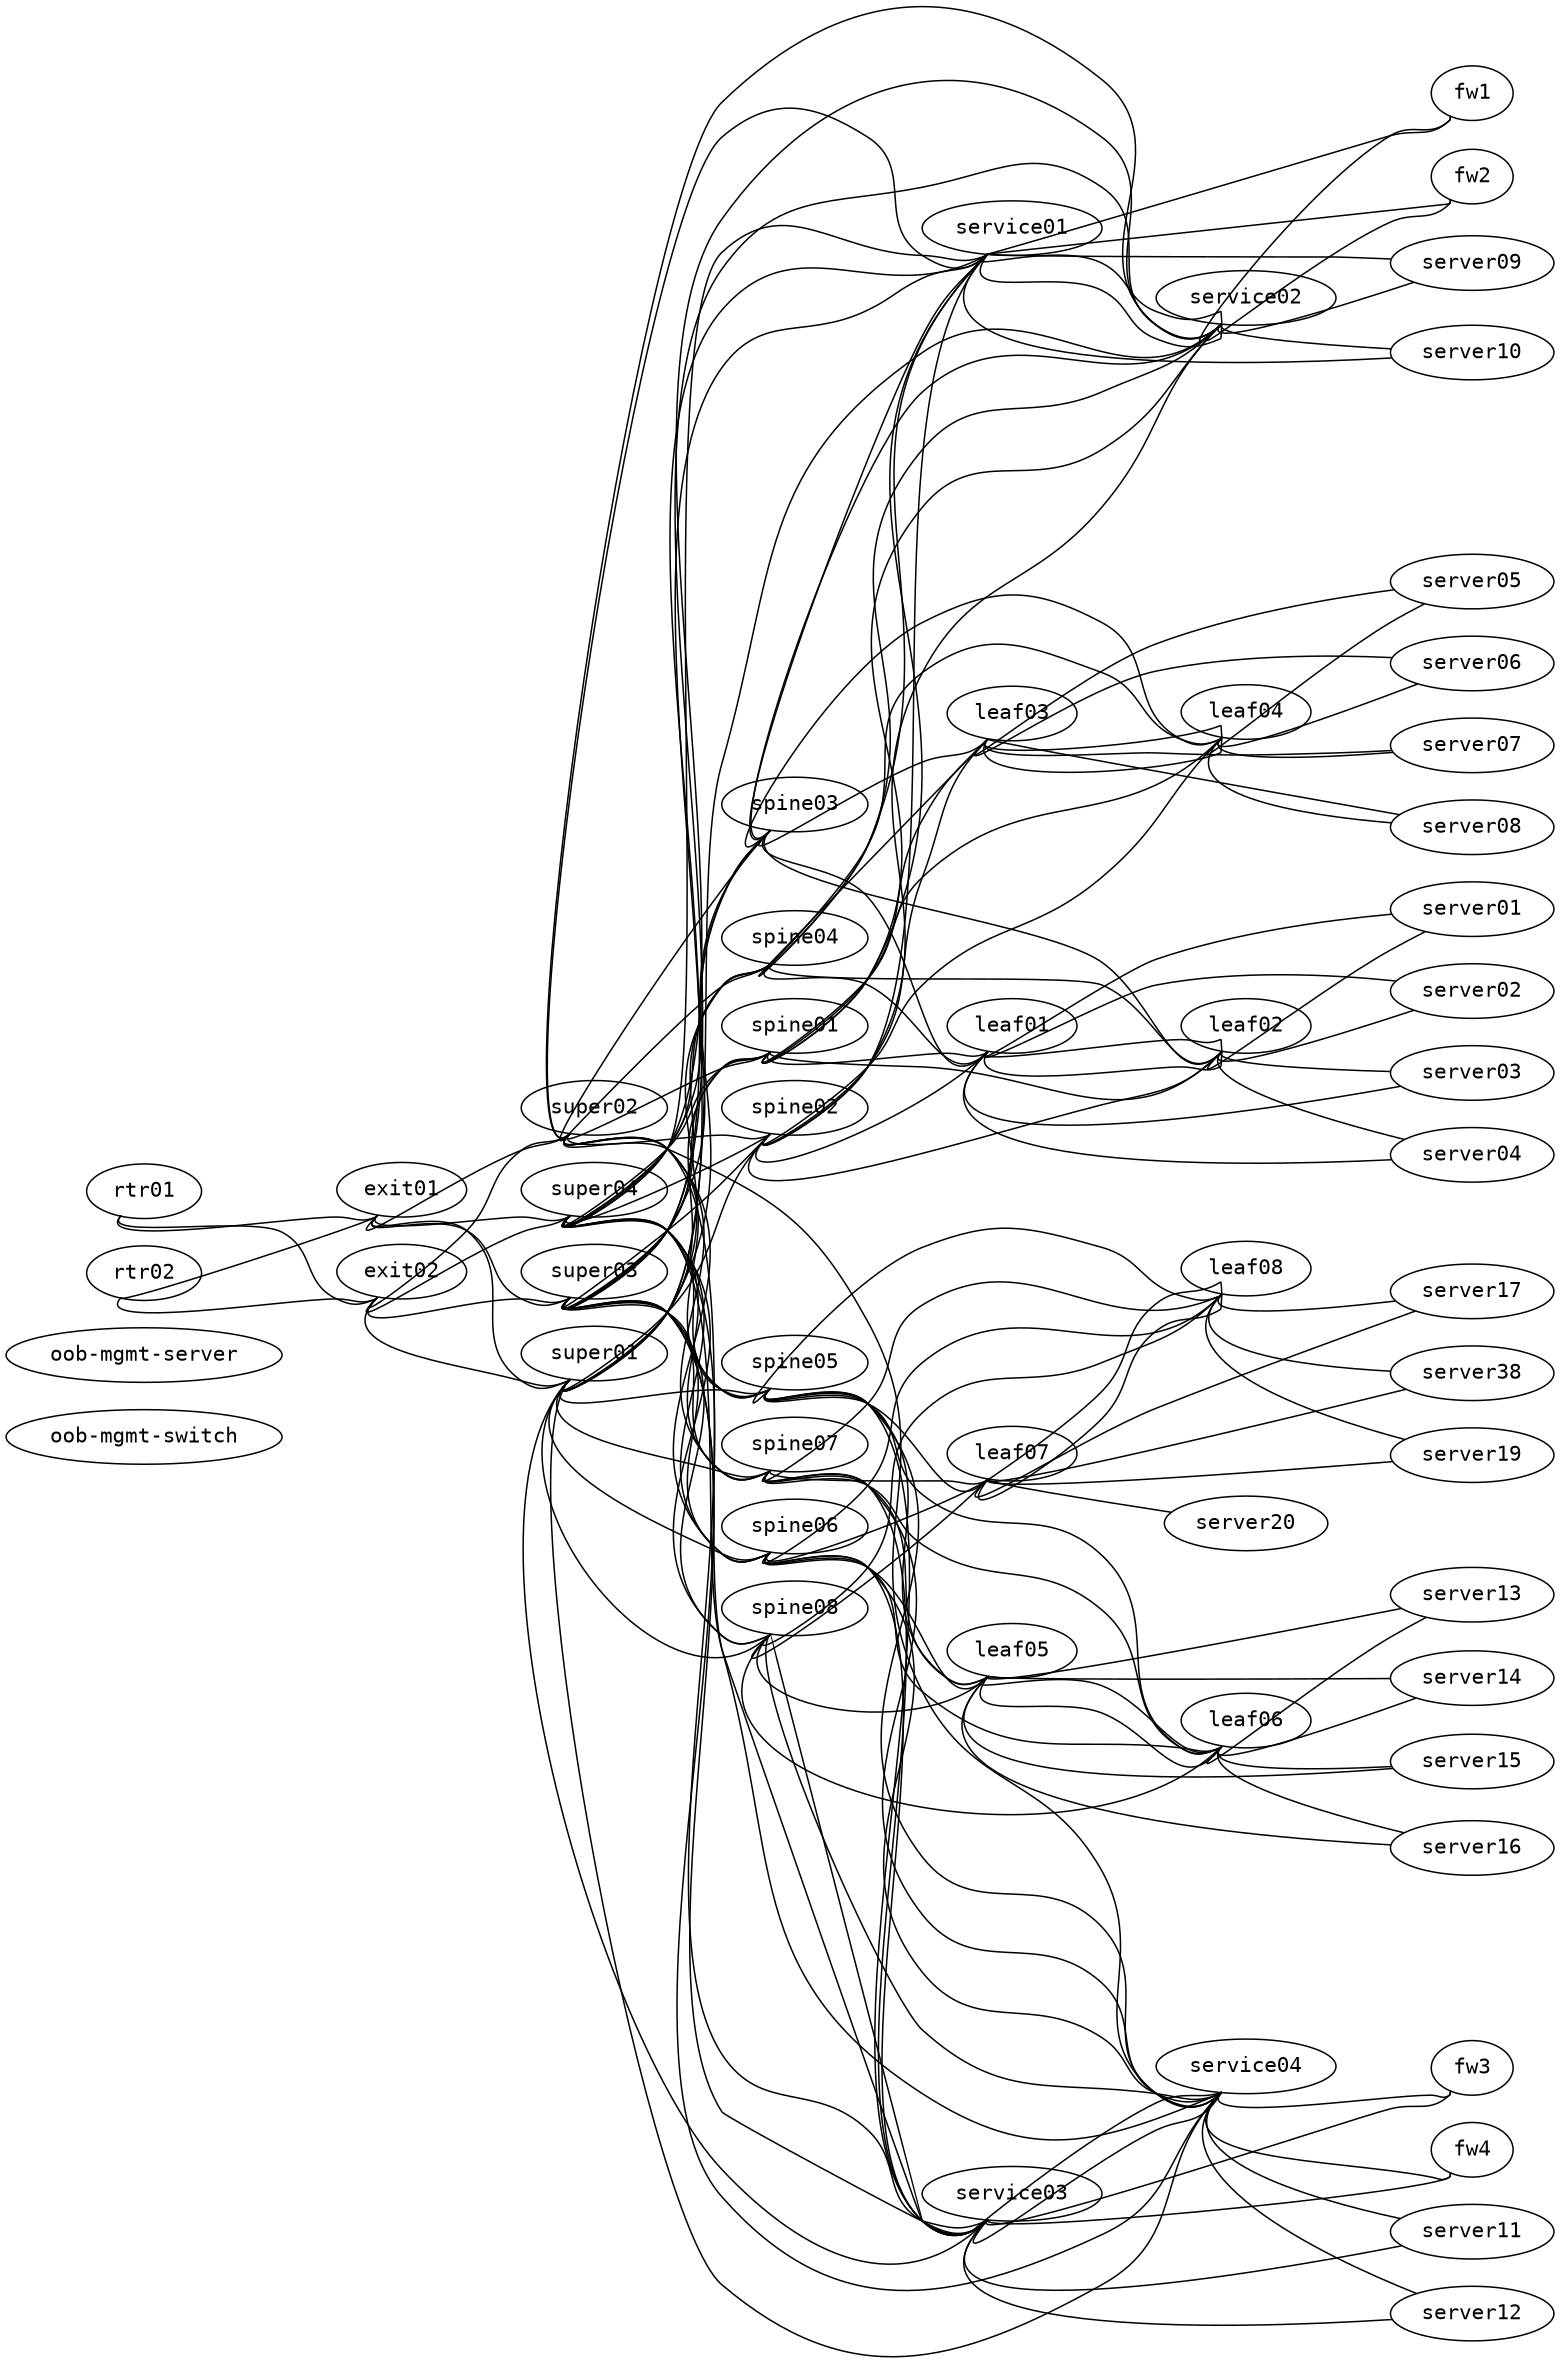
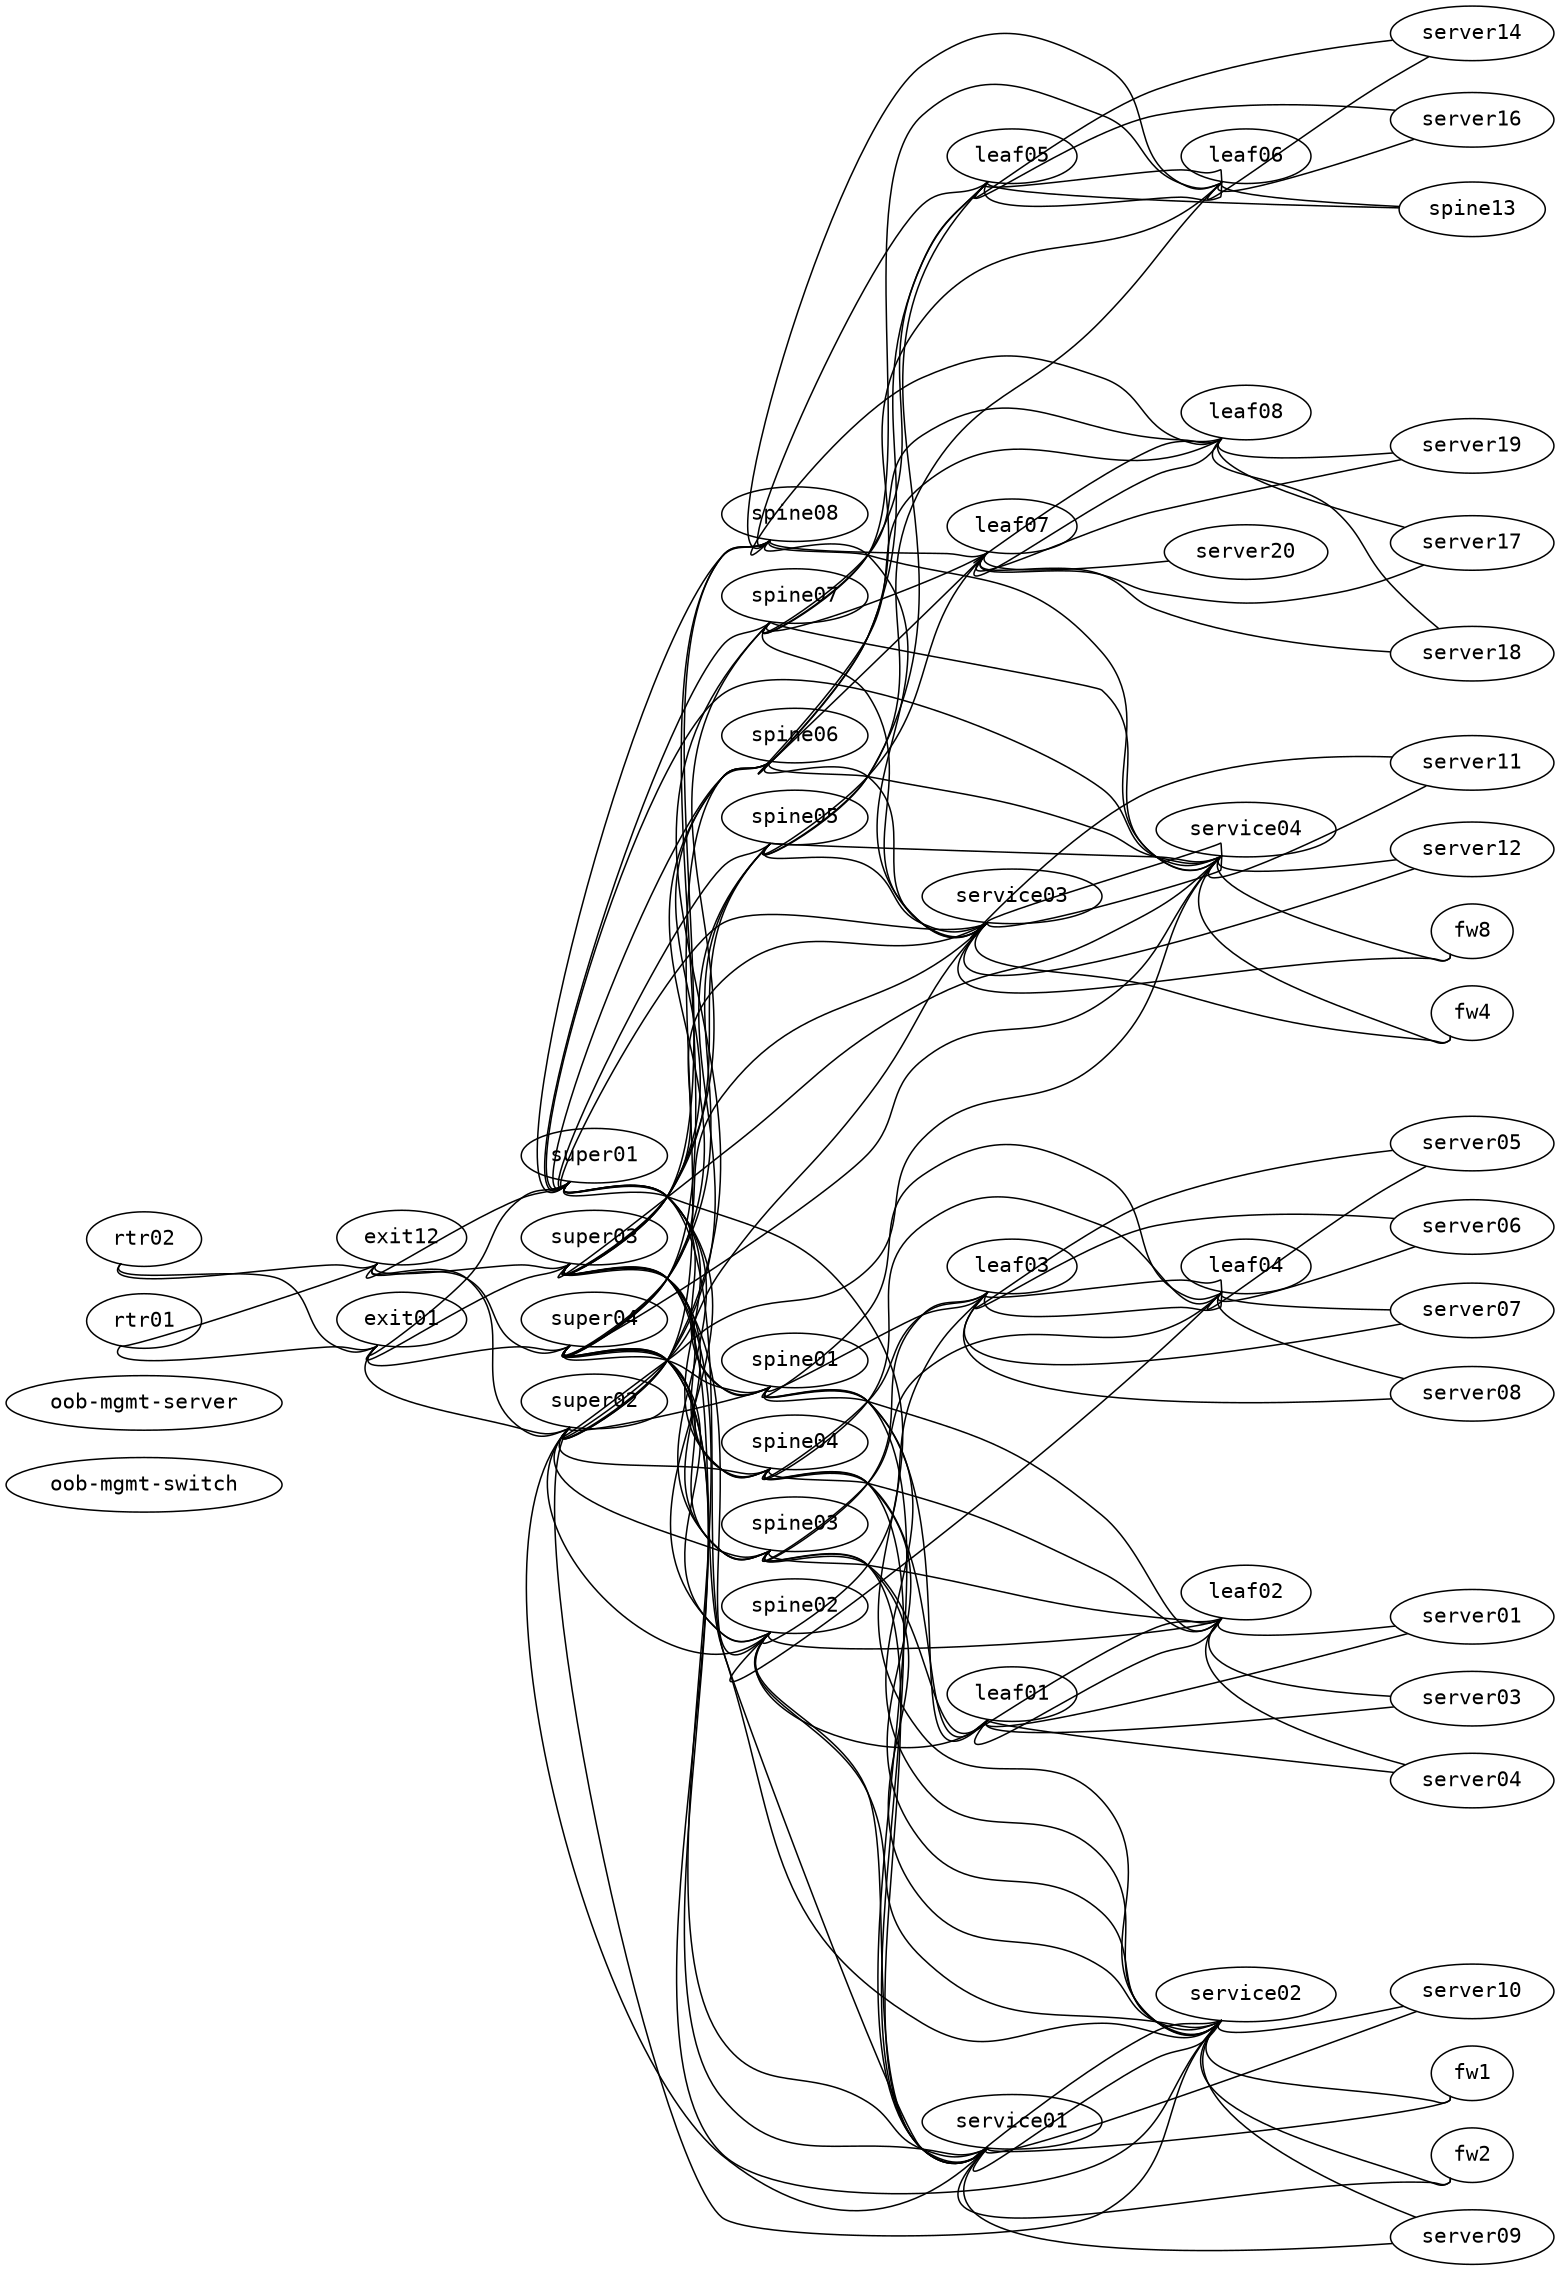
node "server02": removed
edge "leaf08" -- "spine05": removed
node "exit02": label "exit02" -> "exit12"
edge "super04" -- "spine07": removed
node "server38": label "server38" -> "server18"
node "server13": label "server13" -> "spine13"
node "server15": removed
node "fw3": label "fw3" -> "fw8"
